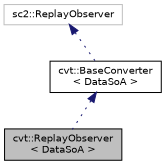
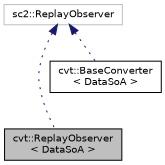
edge "cvt::ReplayObserver < DataSoA >" -> "cvt::BaseConverter < DataSoA >": now "cvt::ReplayObserver < DataSoA >" -> "sc2::ReplayObserver"
